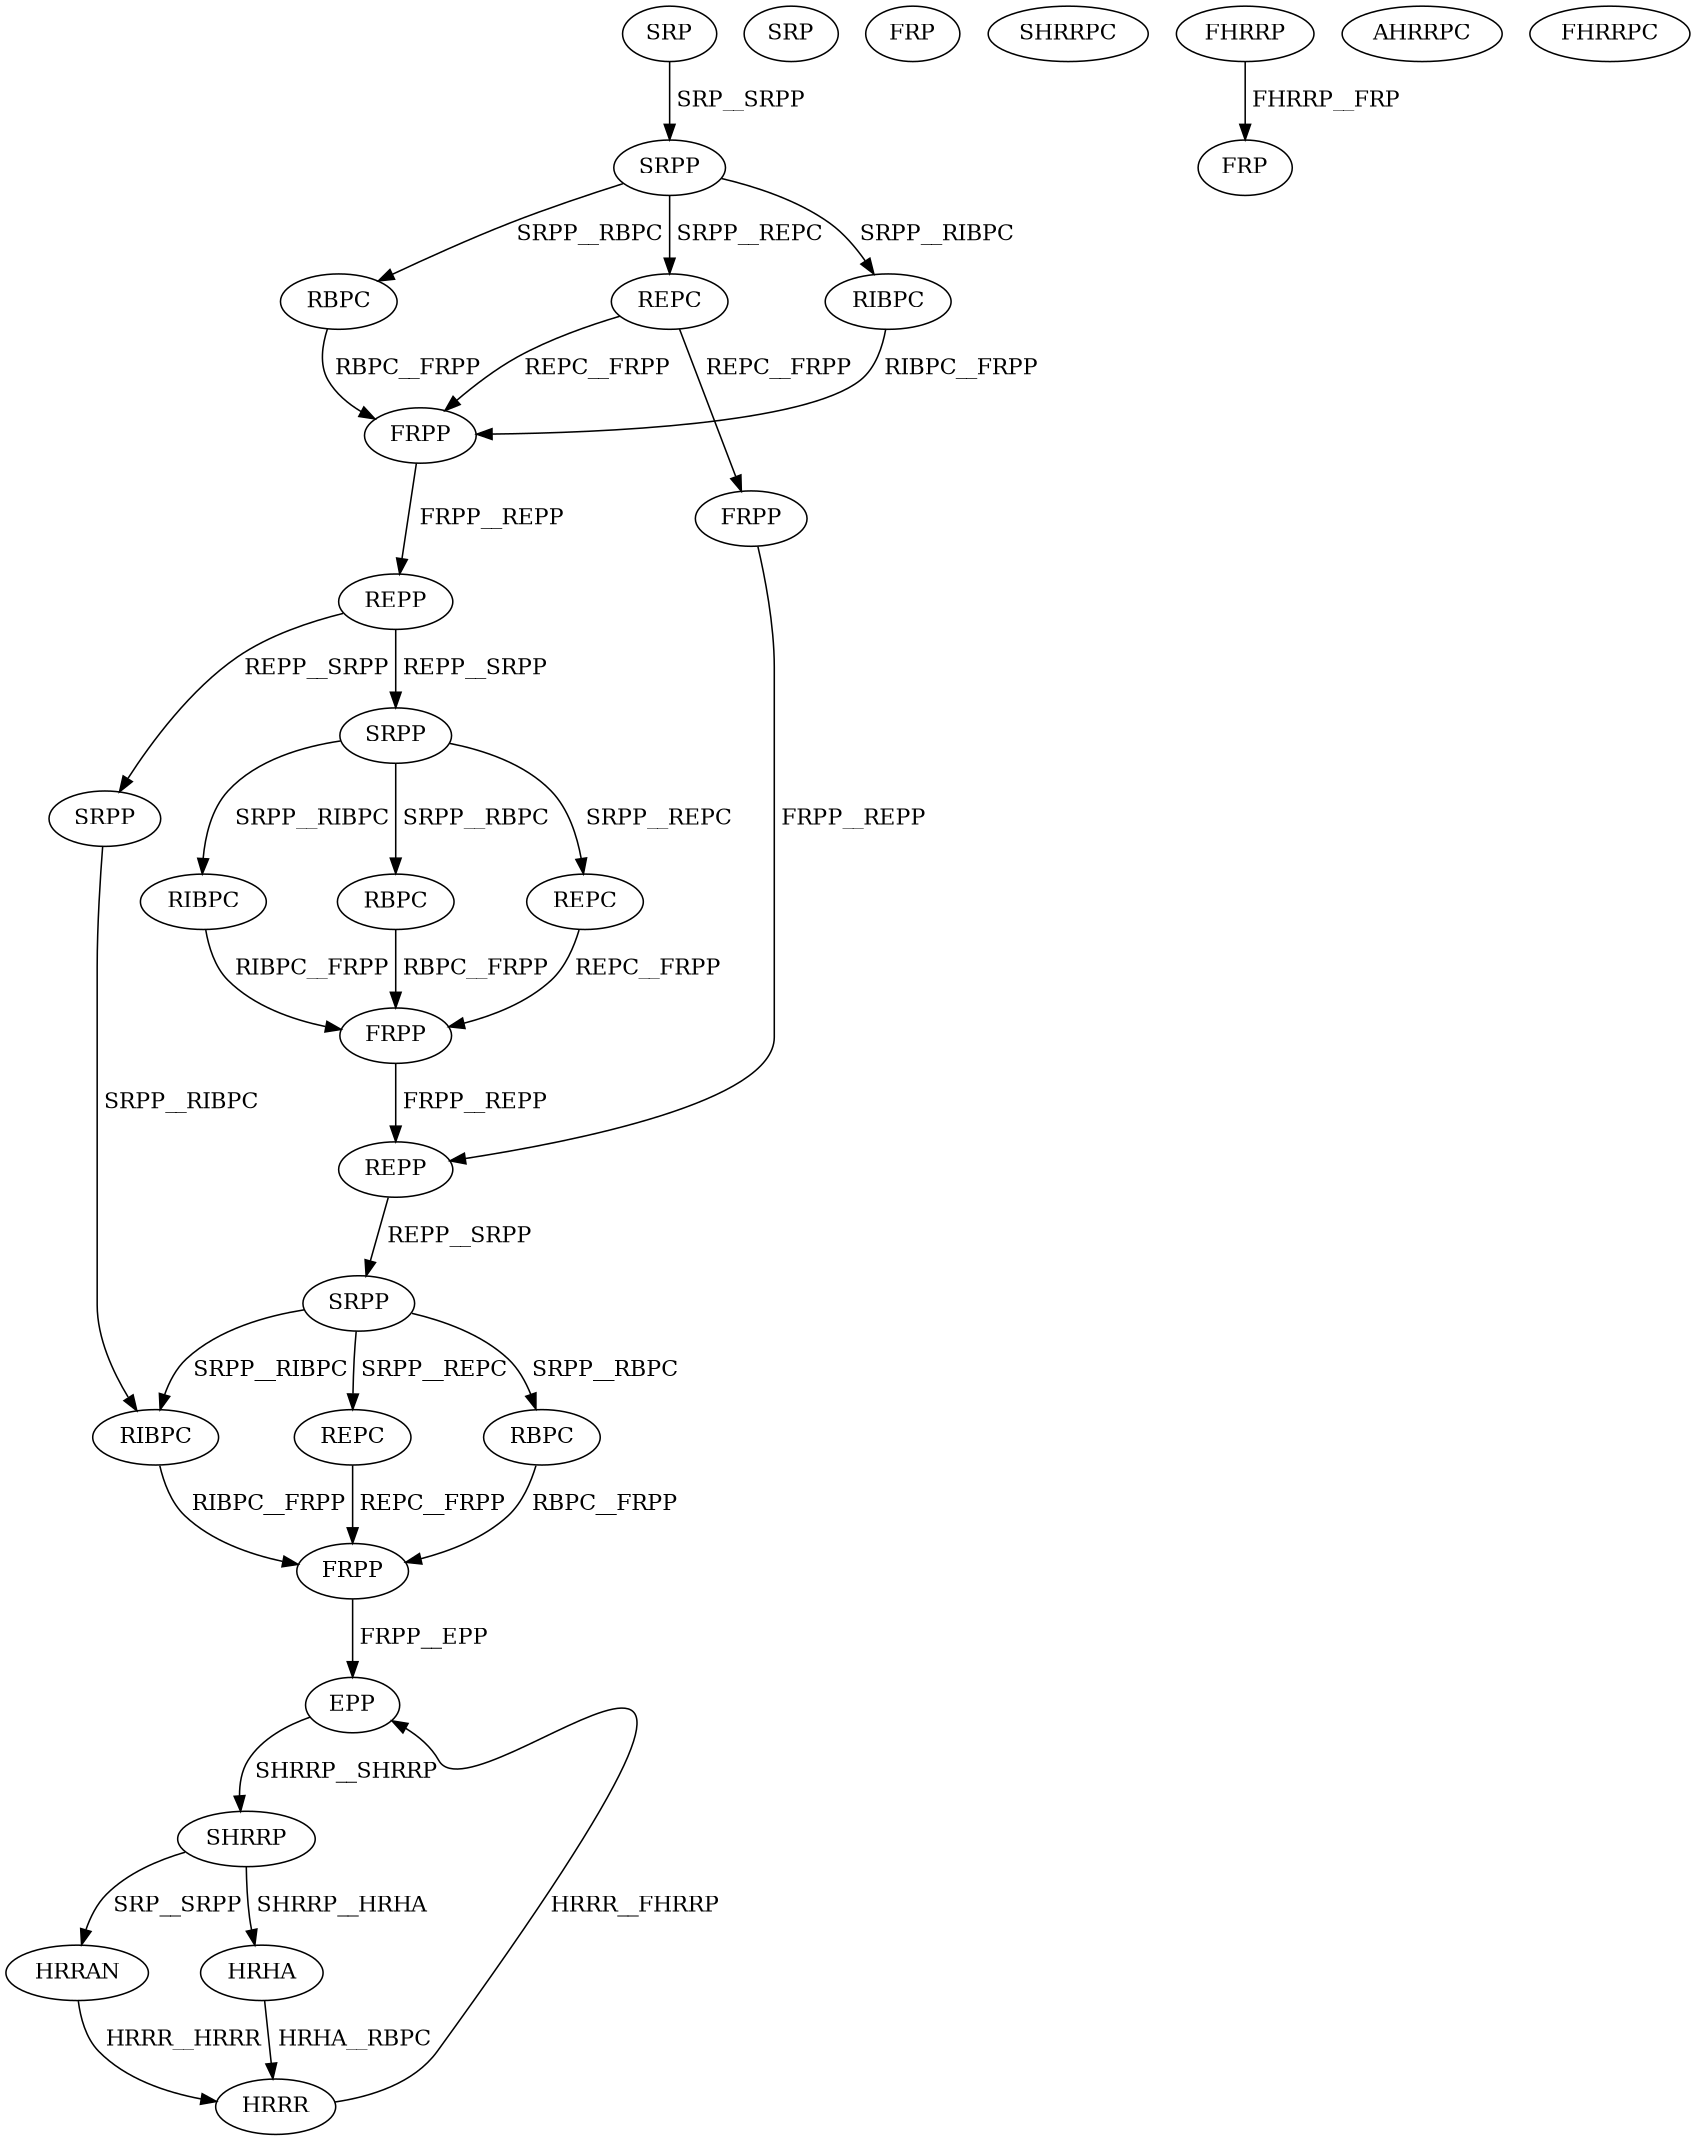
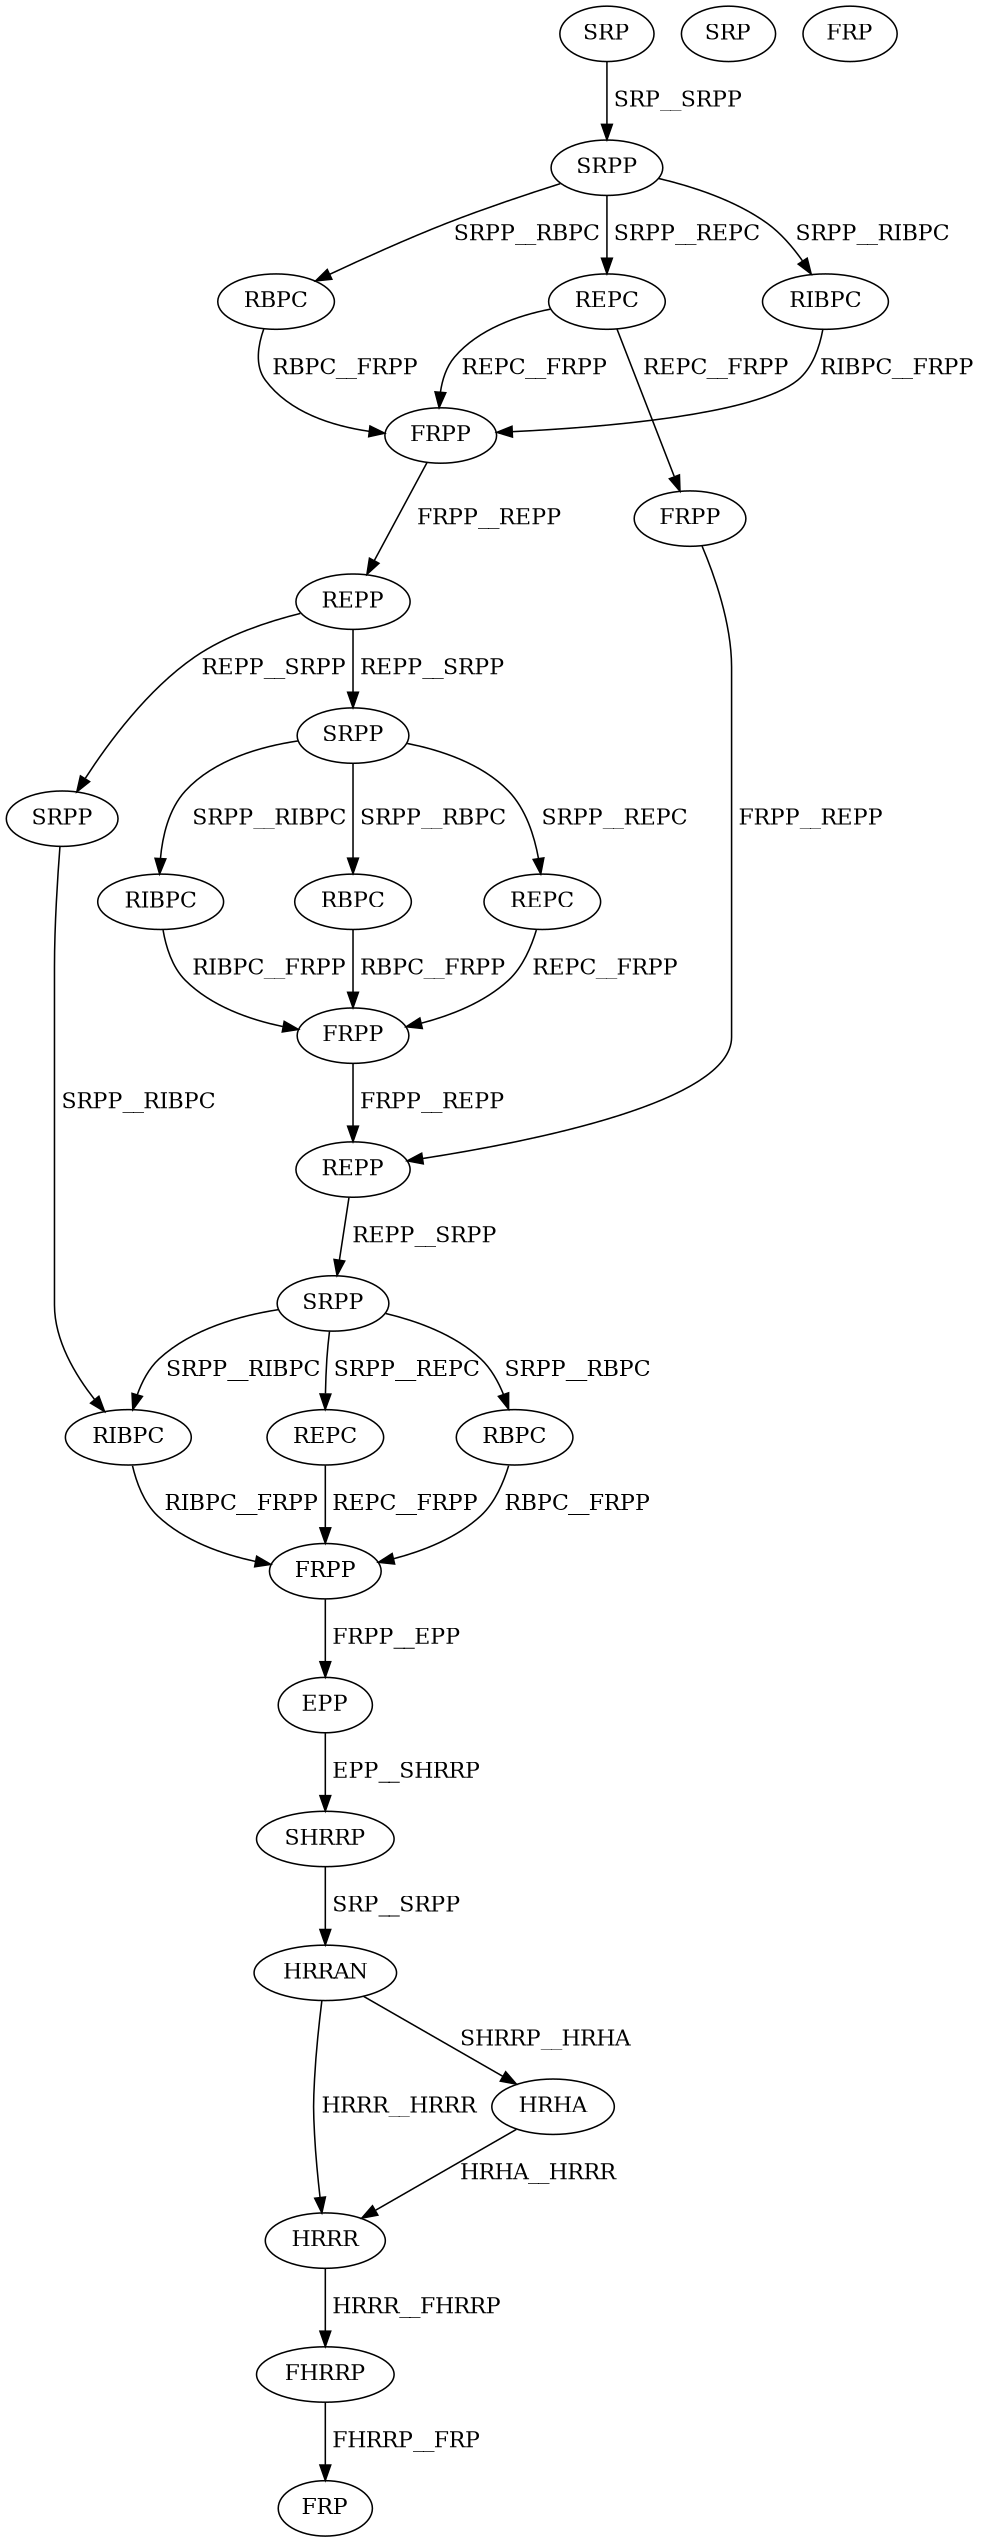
node "SHRRPC": removed
node "AHRRPC": removed
node "FHRRPC": removed
edge "EPP" -> "SHRRP": label " SHRRP__SHRRP" -> " EPP__SHRRP"
edge "HRRR" -> "EPP": now "HRRR" -> "FHRRP"
edge "SHRRP" -> "HRHA": now "HRRAN" -> "HRHA"
edge "HRHA" -> "HRRR": label " HRHA__RBPC" -> " HRHA__HRRR"
